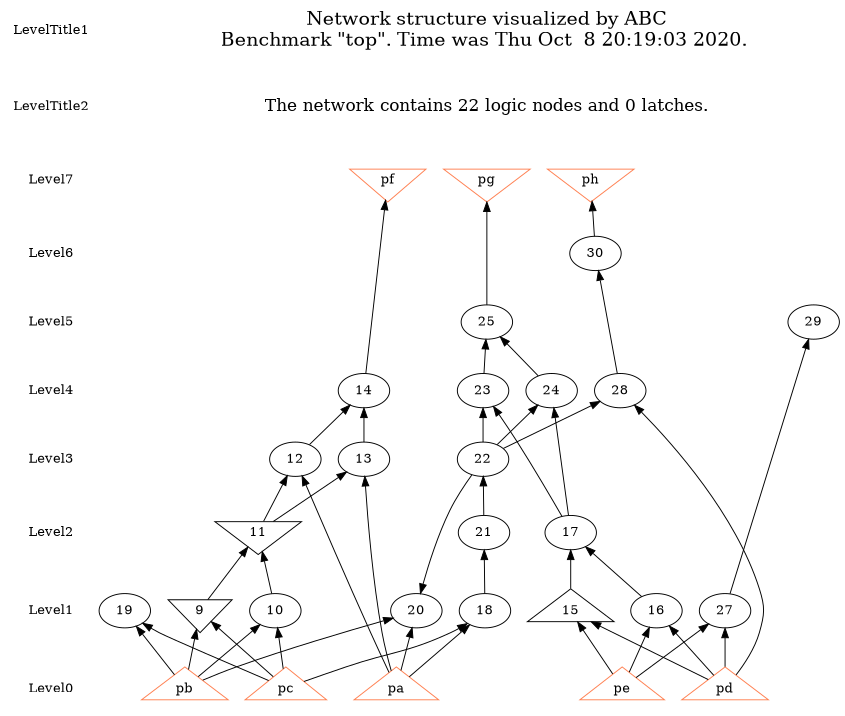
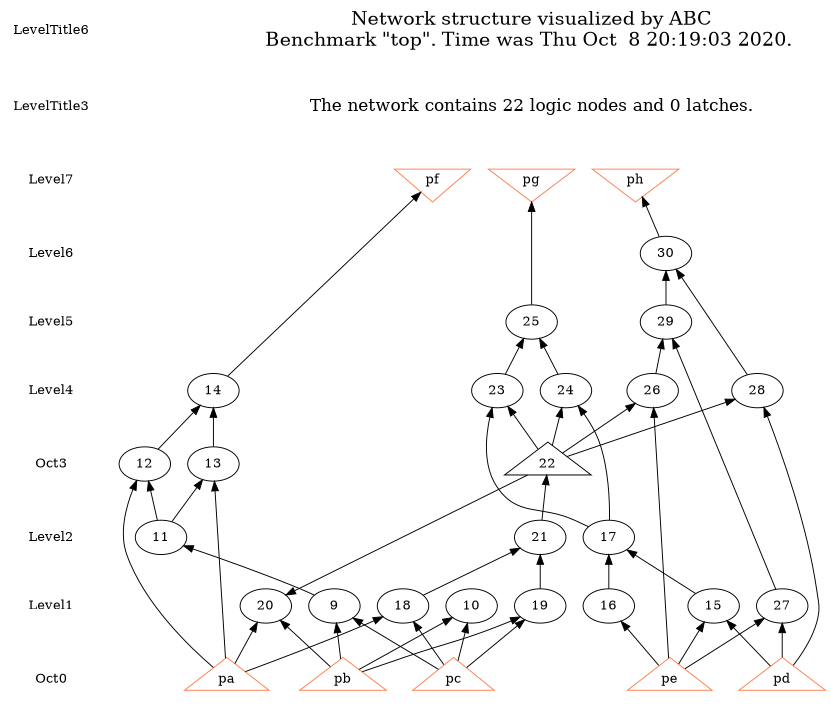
node "LevelTitle1": label "LevelTitle1" -> "LevelTitle6"
node "LevelTitle2": label "LevelTitle2" -> "LevelTitle3"
edge "29" -> "30": added
node "26": added
node "Level3": label "Level3" -> "Oct3"
node "22": shape ellipse -> triangle
node "11": shape invtriangle -> ellipse
edge "10" -> "11": removed
edge "19" -> "21": added
node "9": shape invtriangle -> ellipse
node "15": shape triangle -> ellipse
edge "pd" -> "16": removed
node "Level0": label "Level0" -> "Oct0"
